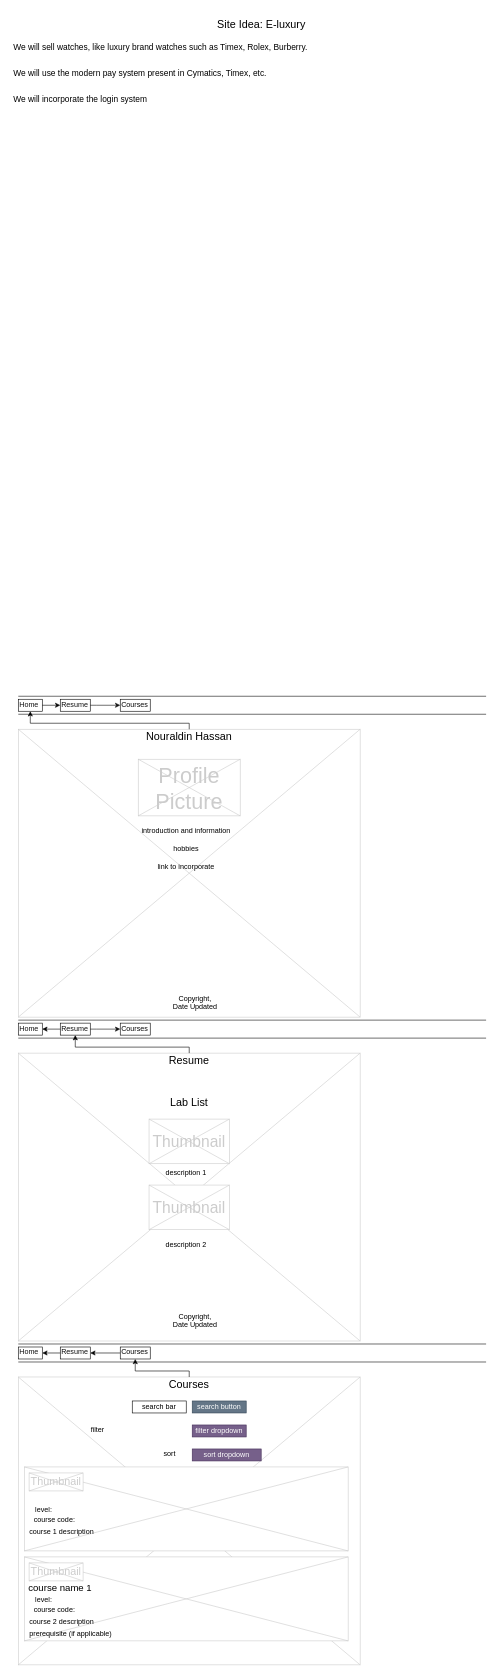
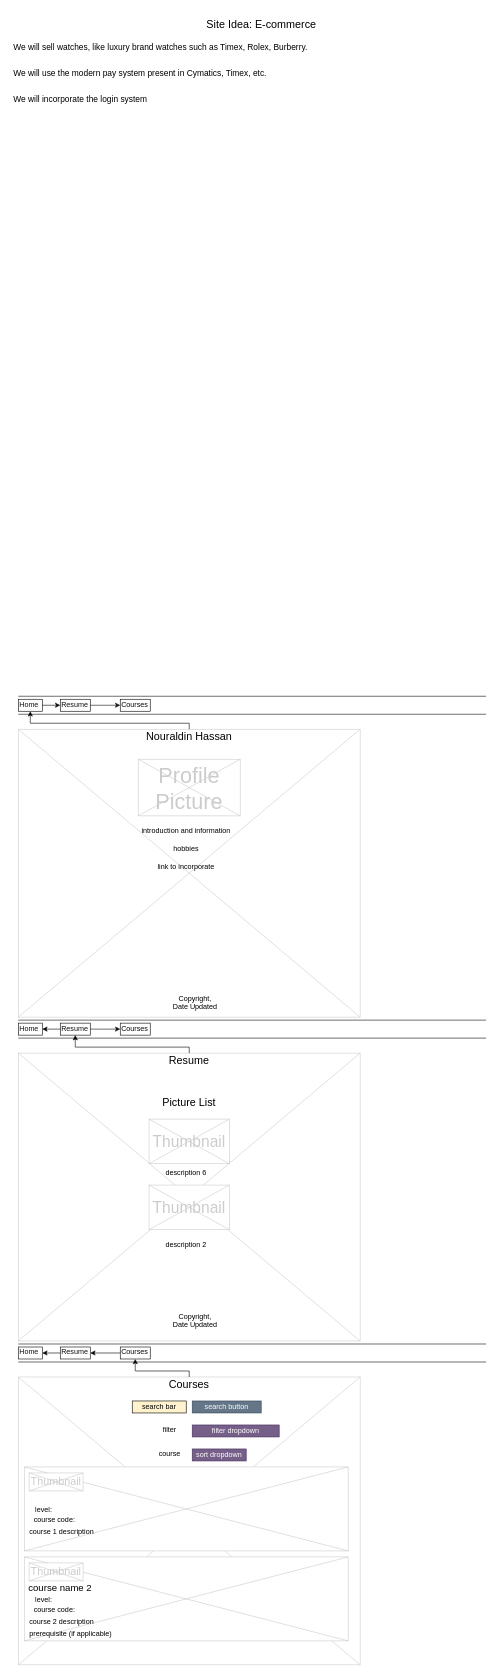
node "Site Idea: E-luxury": label "Site Idea: E-luxury" -> "Site Idea: E-commerce"
node "Lab List": label "Lab List" -> "Picture List"
node "description 1": label "description 1" -> "description 6"
node "search bar": fillcolor #ffffff -> #fff2cc
node "search button": size 54x12 -> 69x12
node "filter": moved (98, 1431) -> (170, 1431)
node "filter dropdown": size 54x12 -> 87x12
node "sort": label "sort" -> "course"
node "sort dropdown": size 69x12 -> 54x12
node "course name 1": label "course name 1" -> "course name 2"
